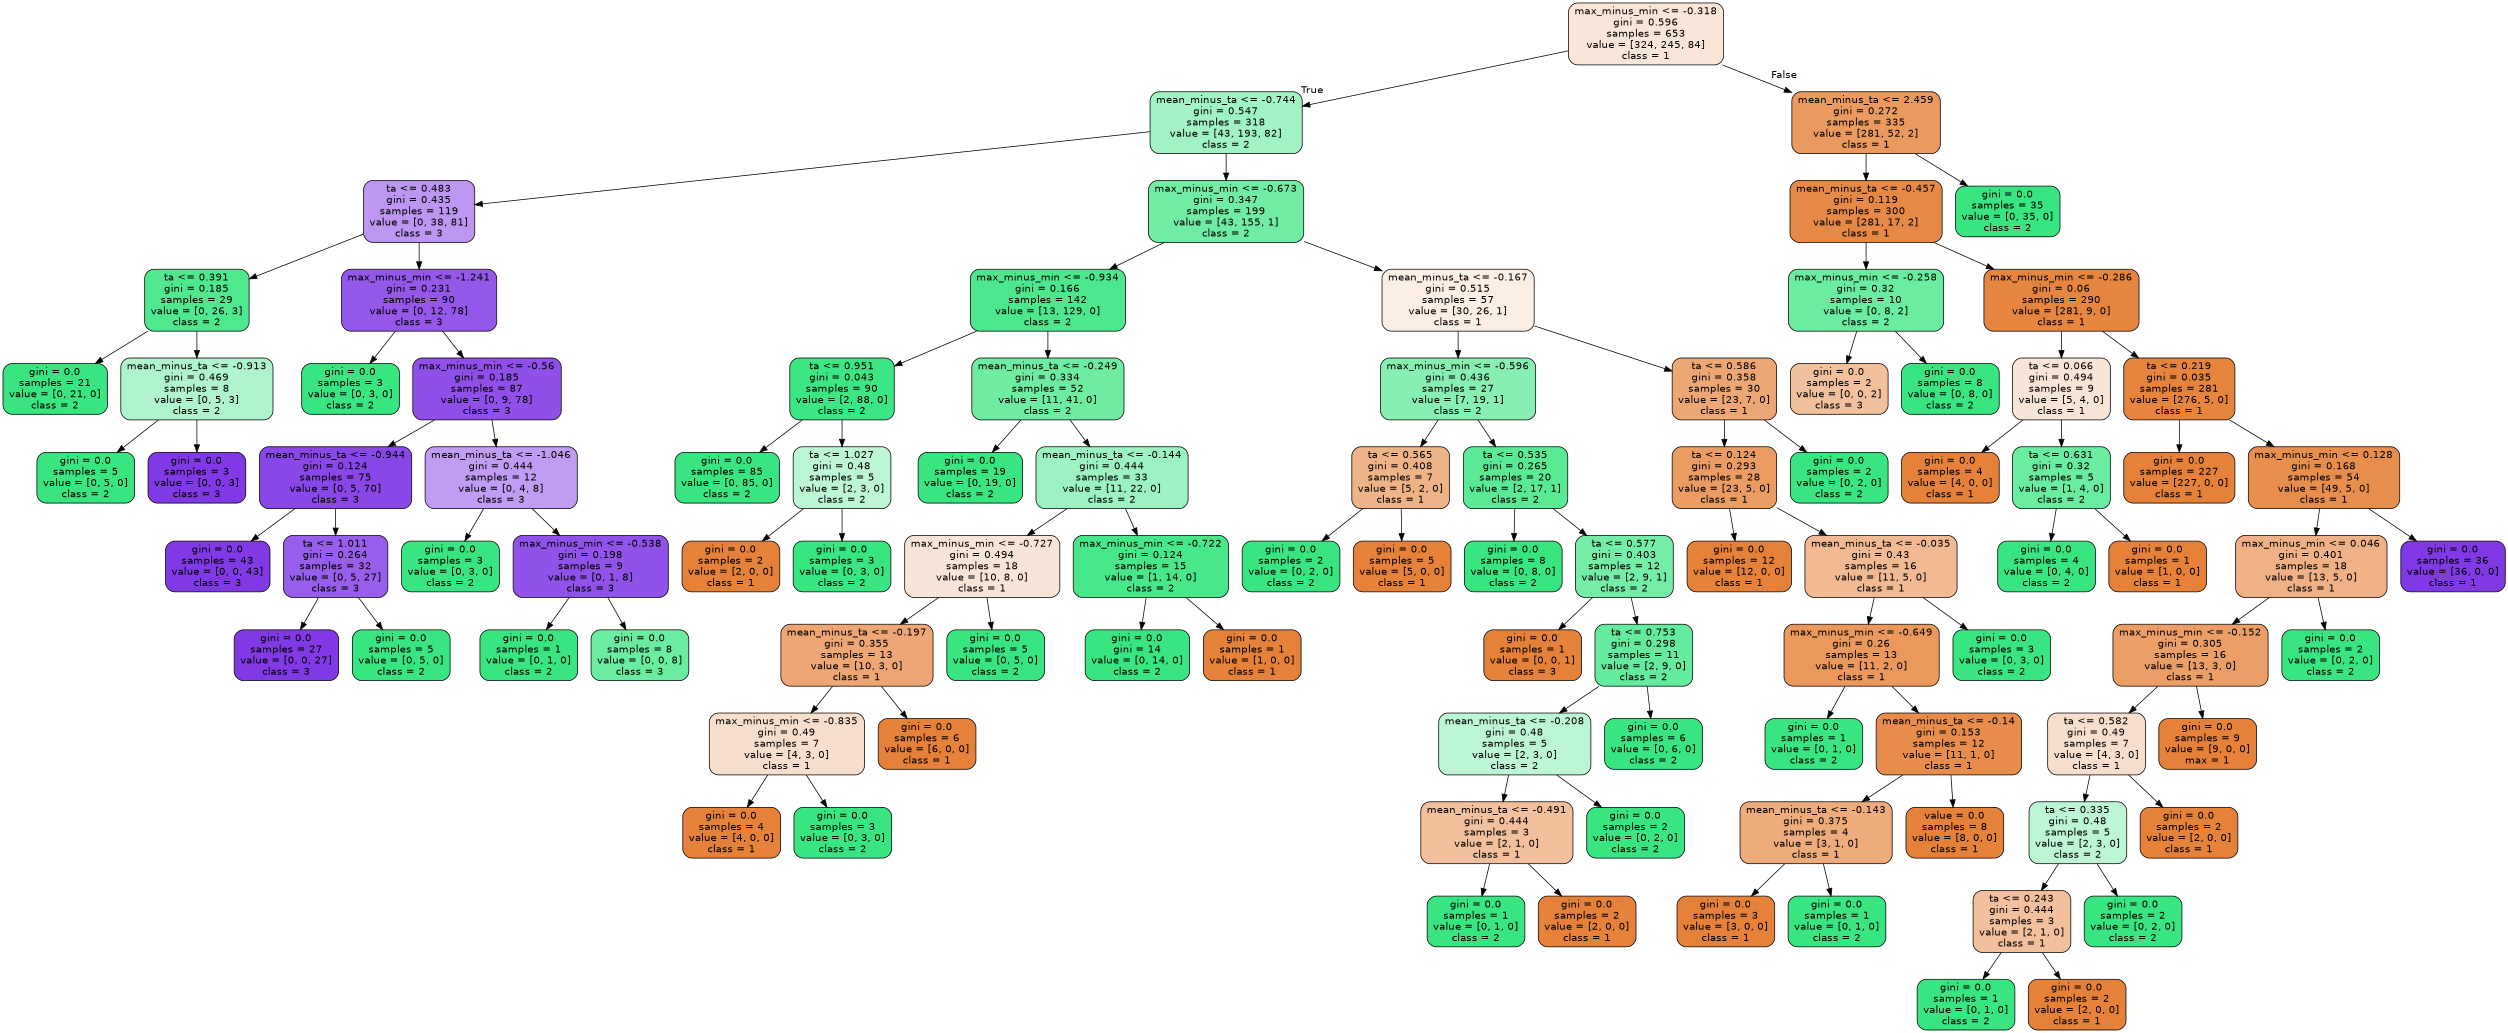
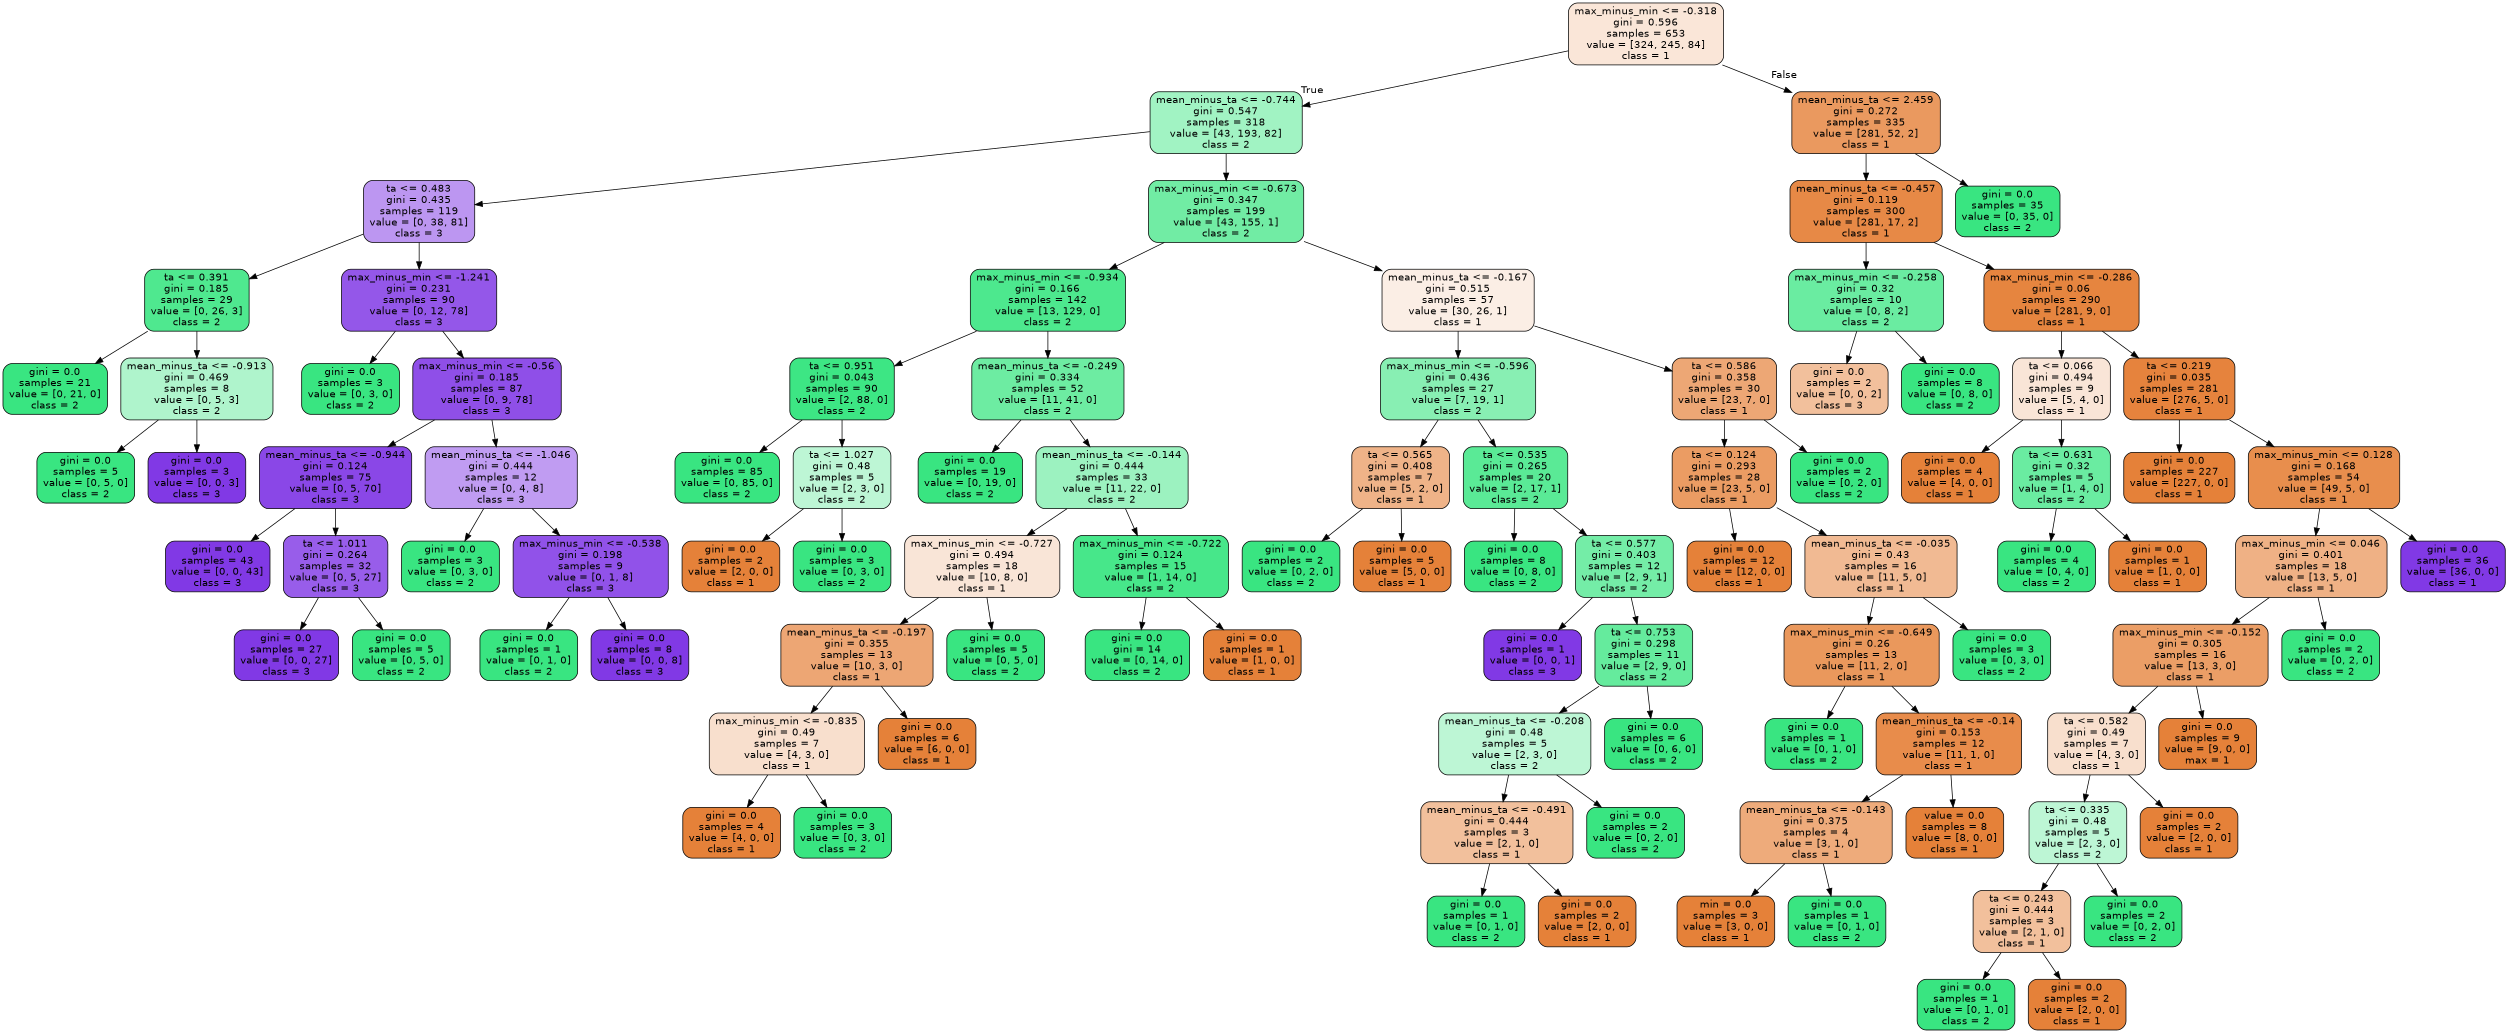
node "gini = 0.0 samples = 8 value = [0, 0, 8] class = 3": fillcolor #39e581bf -> #8139e5ff
node "gini = 0.0 samples = 1 value = [0, 0, 1] class = 3": fillcolor #e58139ff -> #8139e5ff
node "gini = 0.0 samples = 3 value = [3, 0, 0] class = 1": label "gini = 0.0 samples = 3 value = [3, 0, 0] class = 1" -> "min = 0.0 samples = 3 value = [3, 0, 0] class = 1"
